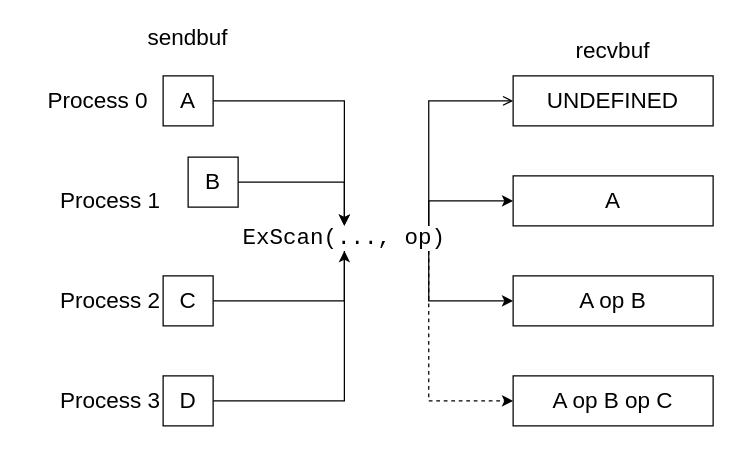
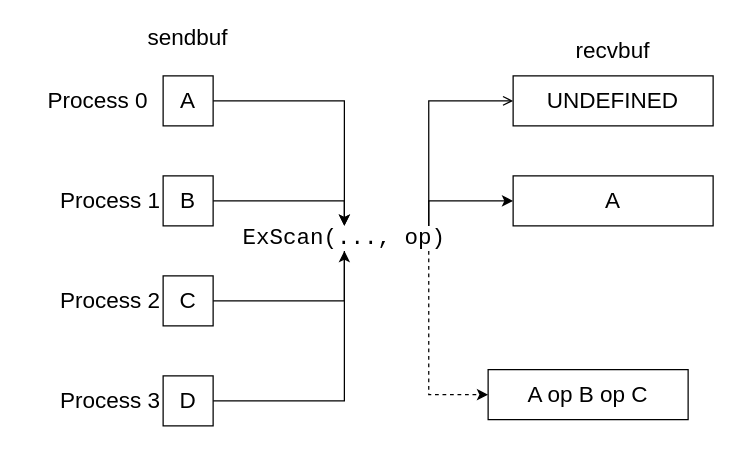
node "B": moved (213, 182) -> (188, 201)
edge "ExScan(..., op)" -> "A op B": removed
node "A op B": removed
node "A op B op C": moved (613, 401) -> (588, 394)
